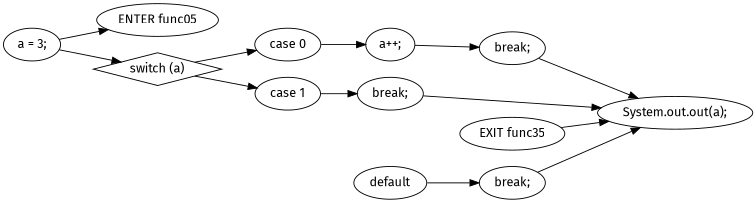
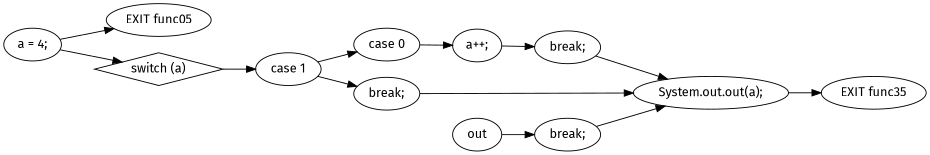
node "ENTER func05": label "ENTER func05" -> "EXIT func05"
node "a = 3;": label "a = 3;" -> "a = 4;"
edge "switch (a)" -> "case 0": now "case 1" -> "case 0"
edge "EXIT func35" -> "System.out.out(a);": reversed
node "default": label "default" -> "out"
